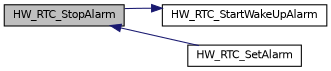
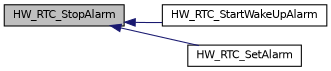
edge "HW_RTC_StopAlarm" -> "HW_RTC_StartWakeUpAlarm": reversed
